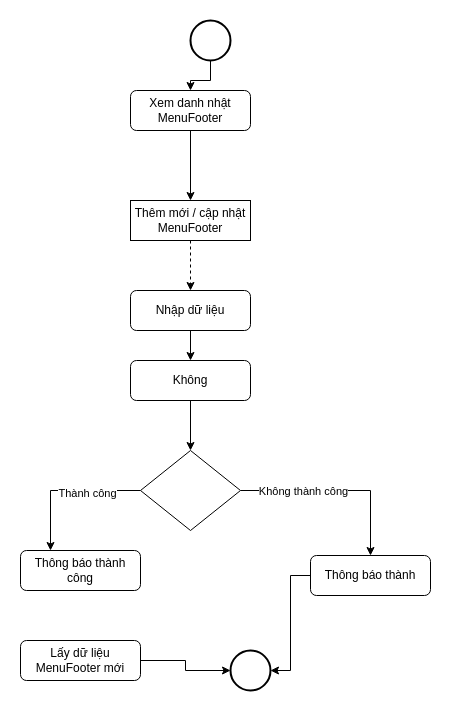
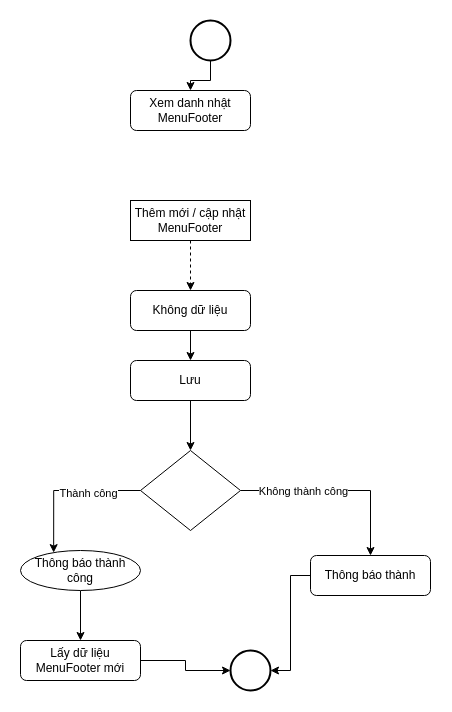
edge "Xem danh nhật MenuFooter" -> "Thêm mới / cập nhật MenuFooter": removed
node "Nhập dữ liệu": label "Nhập dữ liệu" -> "Không dữ liệu"
node "Không": label "Không" -> "Lưu"
node "Thông báo thành công": shape rounded rectangle -> ellipse
edge "Thông báo thành công" -> "Lấy dữ liệu MenuFooter mới": added
